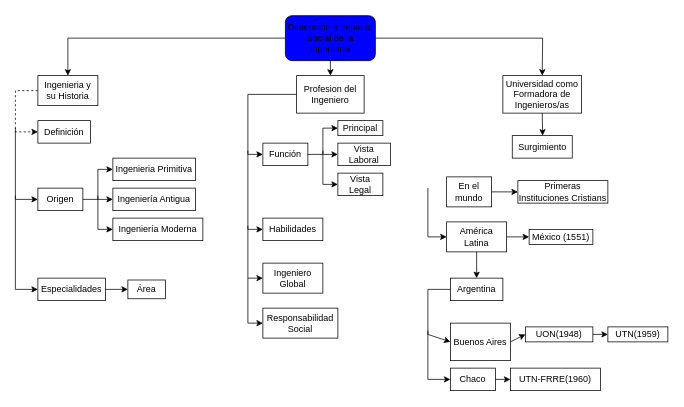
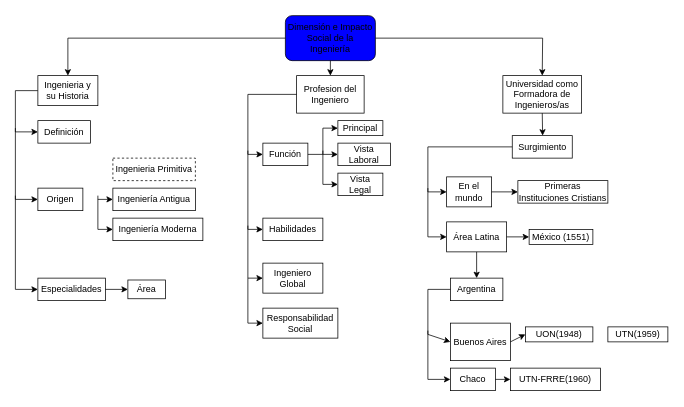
edge "Ingenieria y su Historia" -> "Definición": style dashed -> solid
node "Ingenieria Primitiva": style solid -> dashed
edge "Surgimiento" -> "En el mundo": added
edge "Origen" -> "Ingenieria Primitiva": removed
node "América Latina": label "América Latina" -> "Área Latina"
edge "UON(1948)" -> "UTN(1959)": removed
